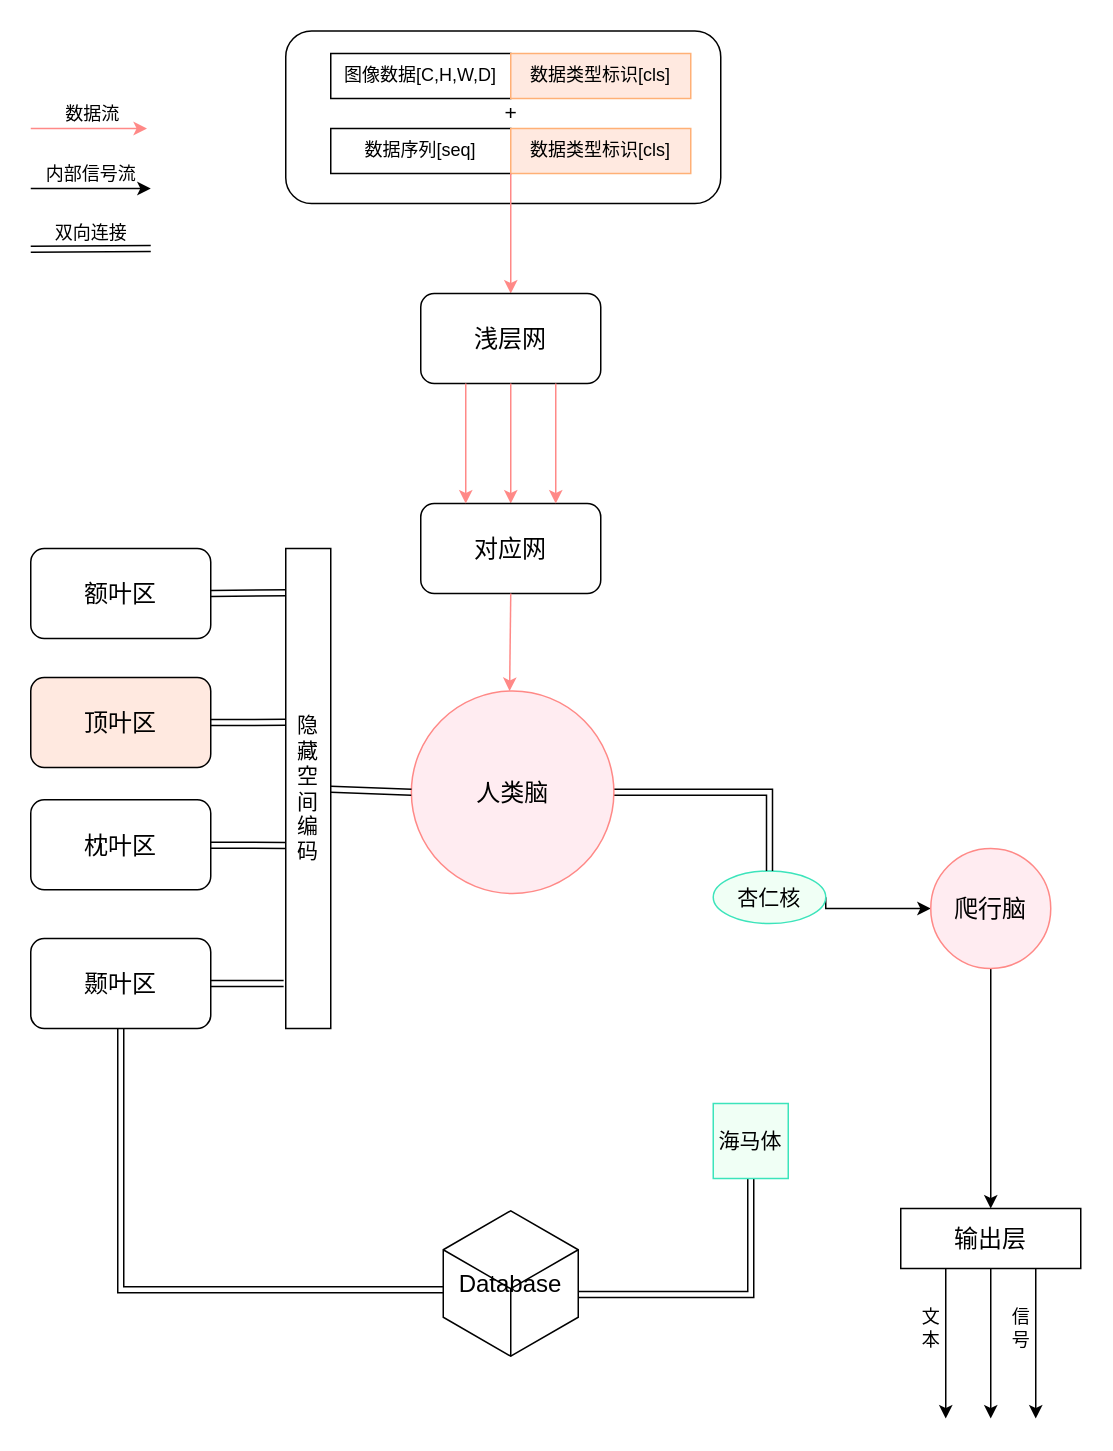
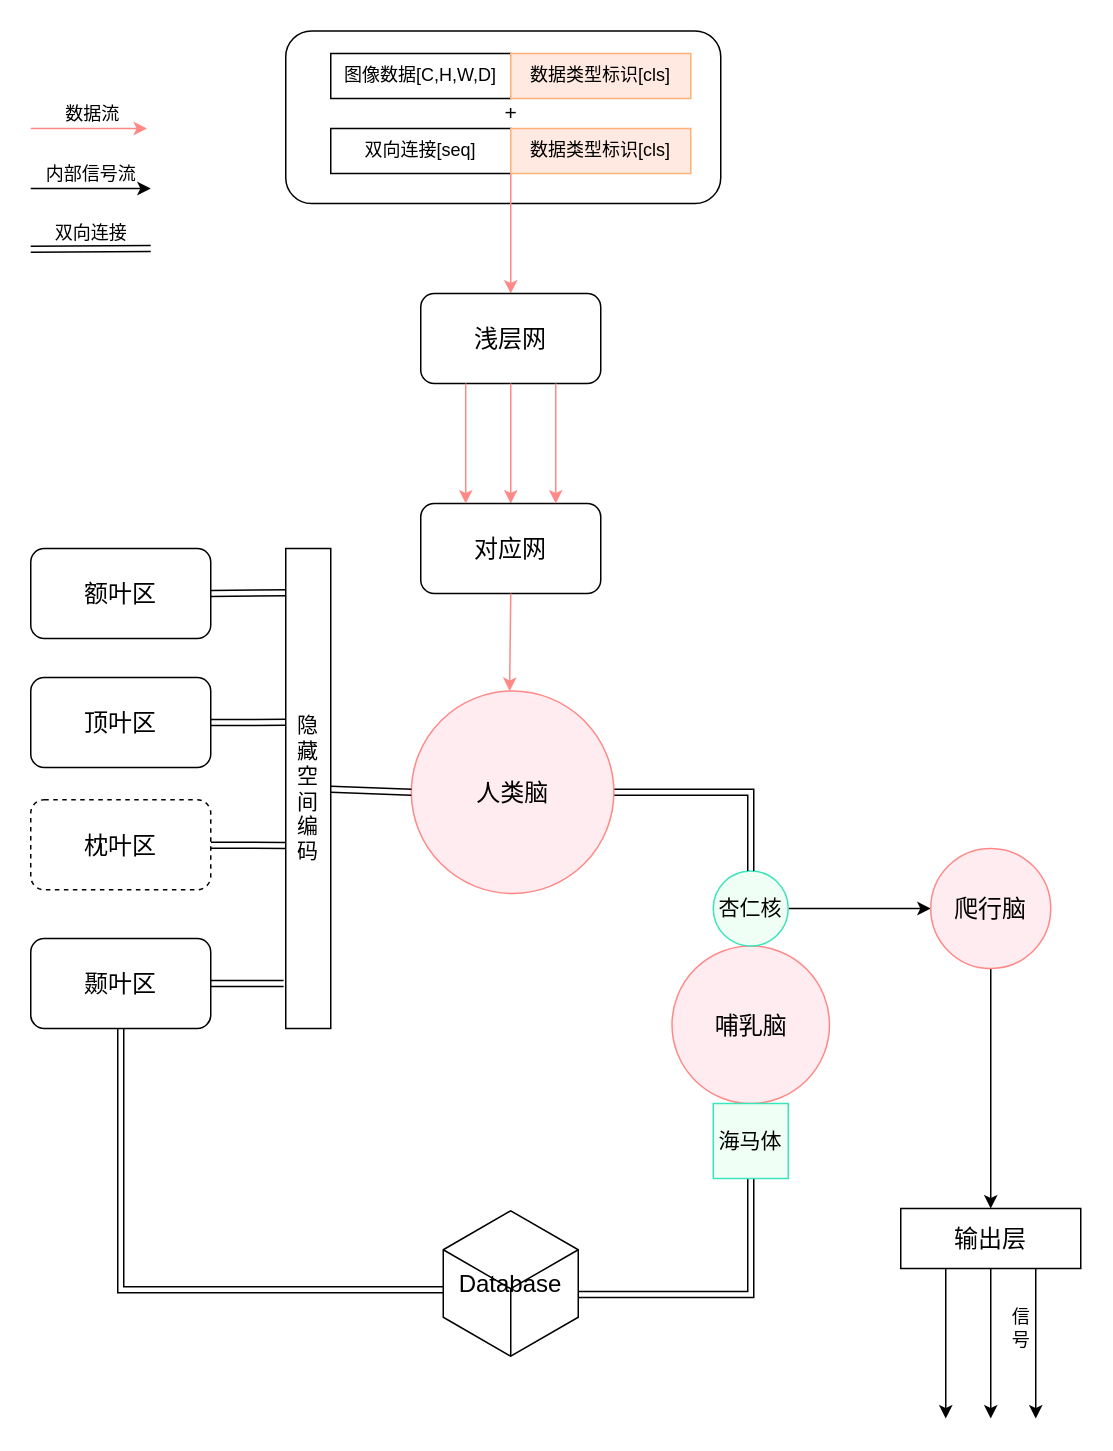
node "数据序列[seq]": label "数据序列[seq]" -> "双向连接[seq]"
node "顶叶区": fillcolor #ffe9e0 -> #ffffff
node "枕叶区": style solid -> dashed
node "杏仁核": size 113x53 -> 75x75
node "哺乳脑": added
node "文 本": removed
